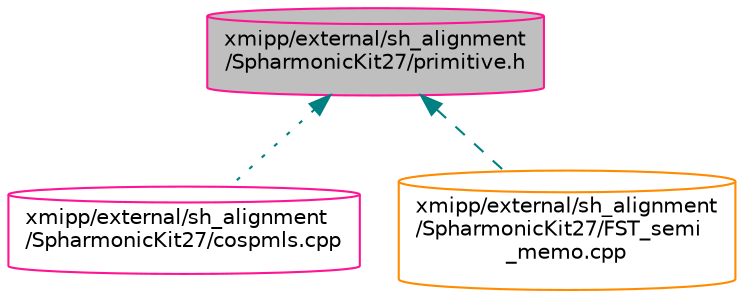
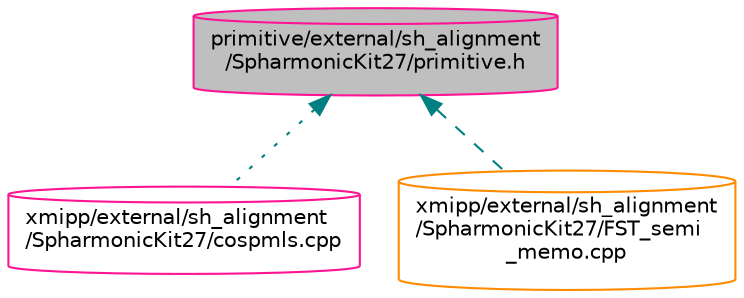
node "xmipp/external/sh_alignment /SpharmonicKit27/primitive.h": label "xmipp/external/sh_alignment /SpharmonicKit27/primitive.h" -> "primitive/external/sh_alignment /SpharmonicKit27/primitive.h"
